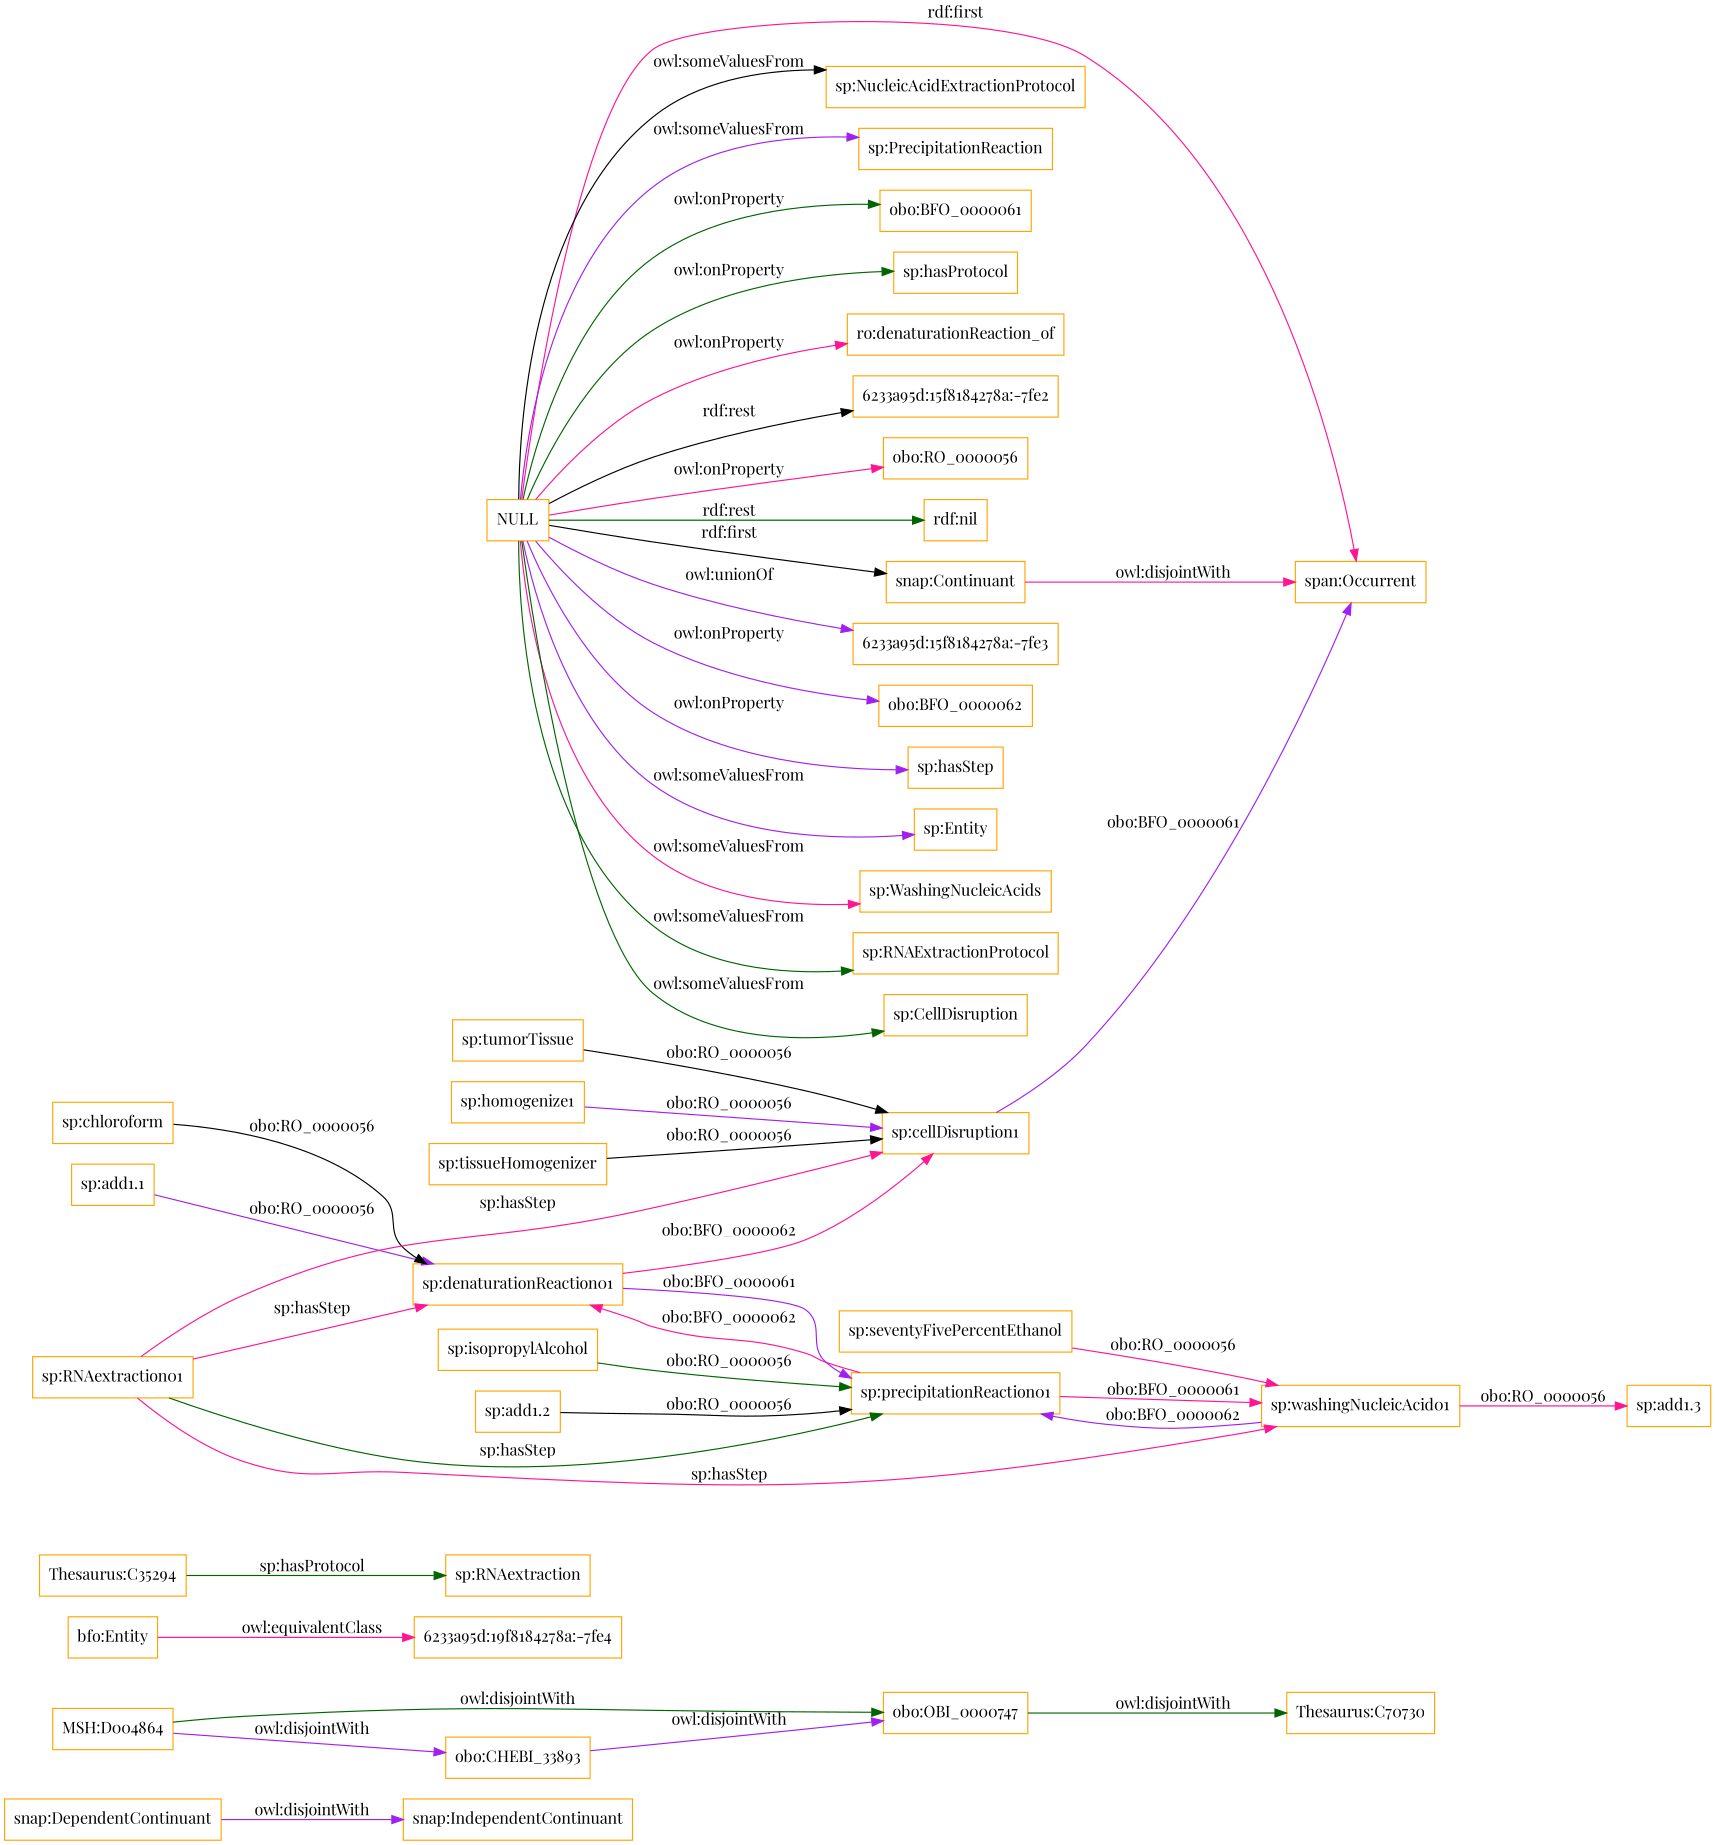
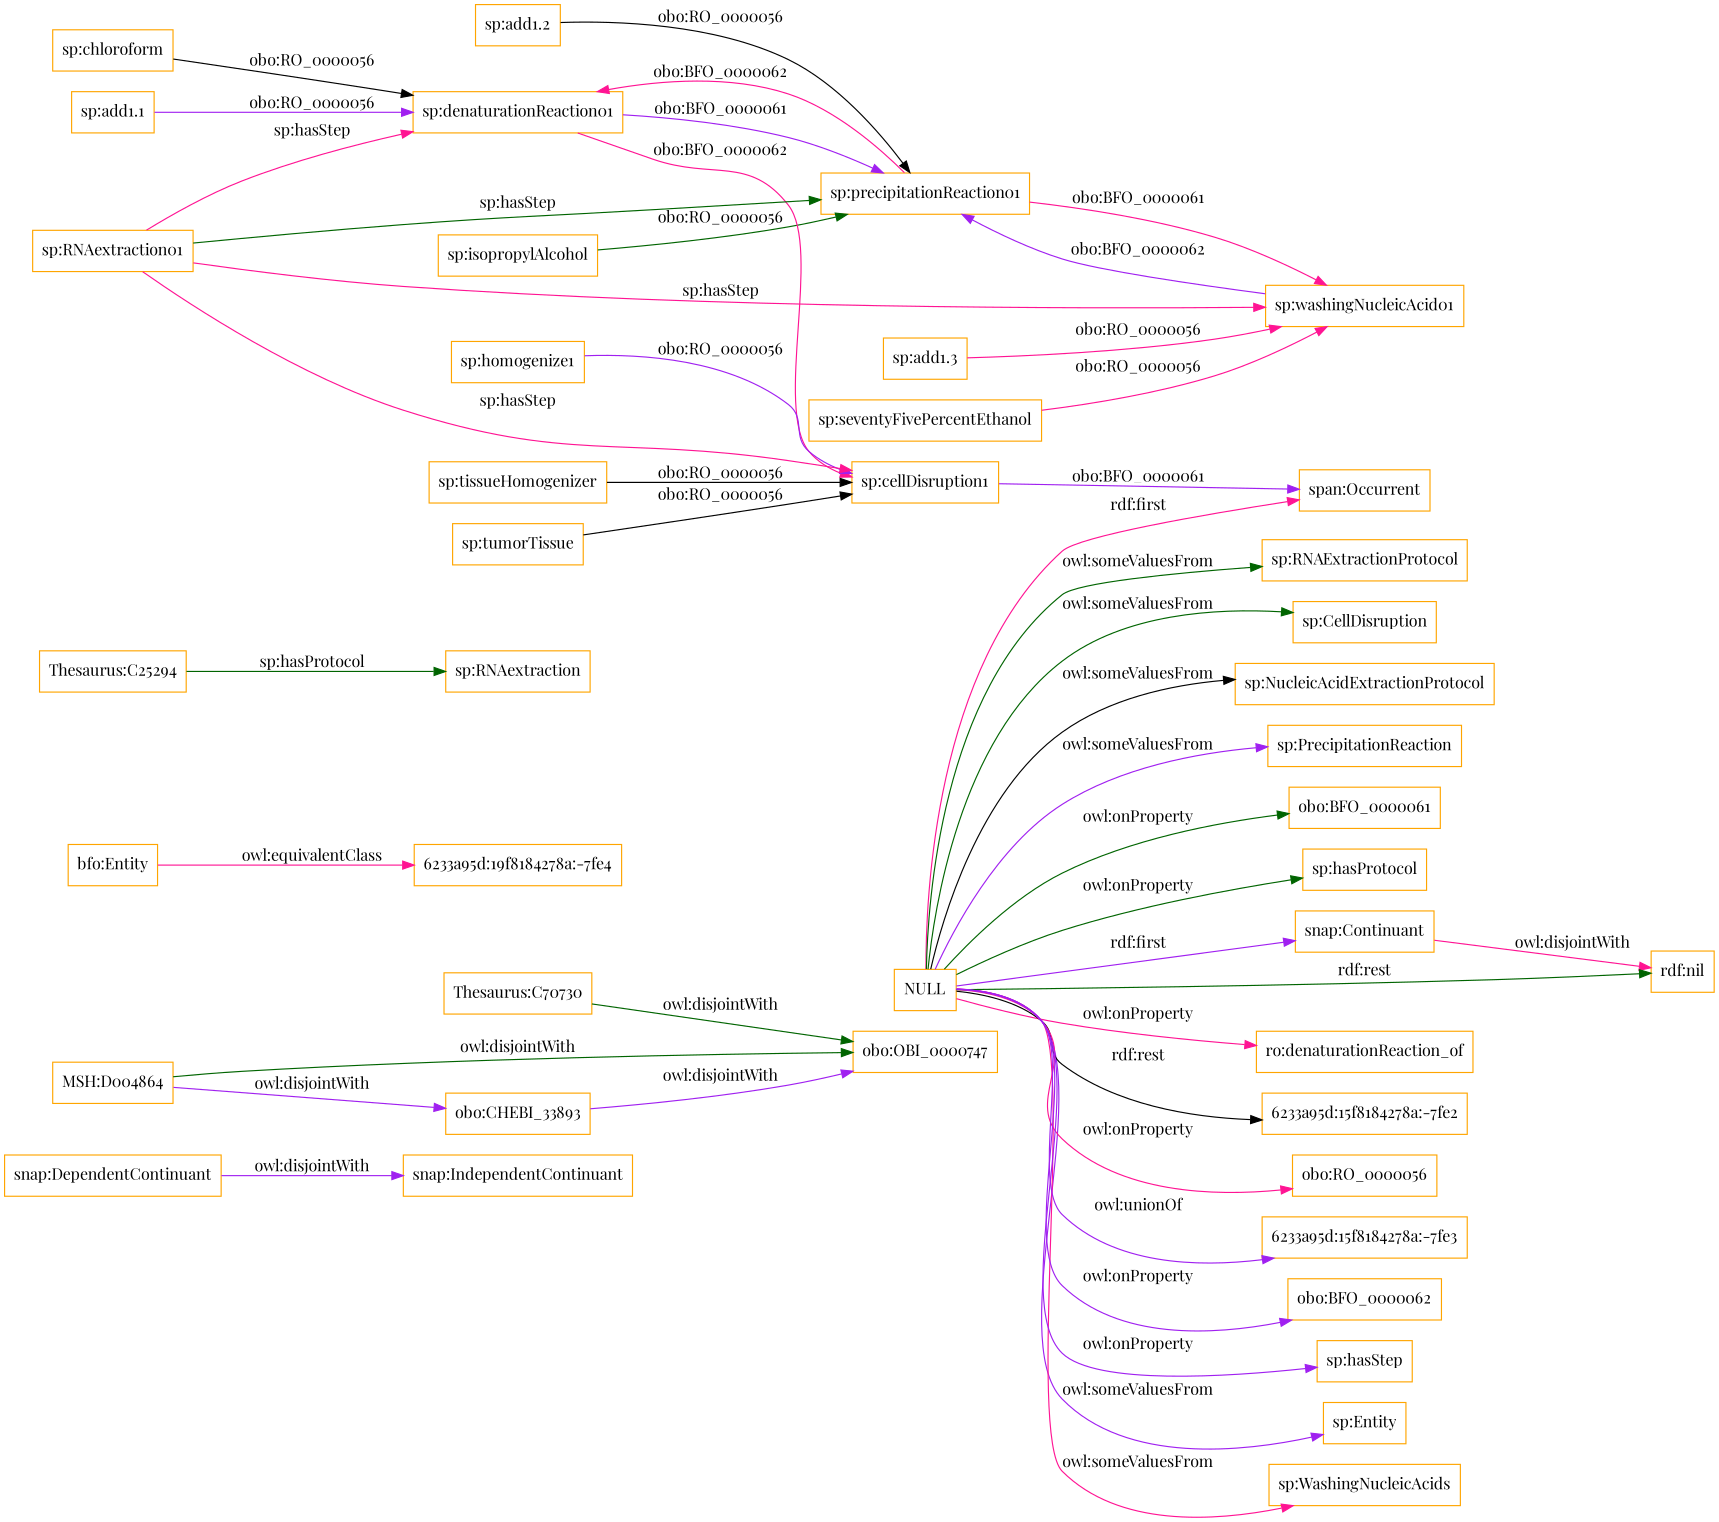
edge "NULL" -> "snap:Continuant": color black -> purple
edge "snap:Continuant" -> "span:Occurrent": now "snap:Continuant" -> "rdf:nil"
edge "sp:washingNucleicAcid01" -> "sp:add1.3": reversed
node "Thesaurus:C35294": label "Thesaurus:C35294" -> "Thesaurus:C25294"
edge "obo:OBI_0000747" -> "Thesaurus:C70730": reversed
